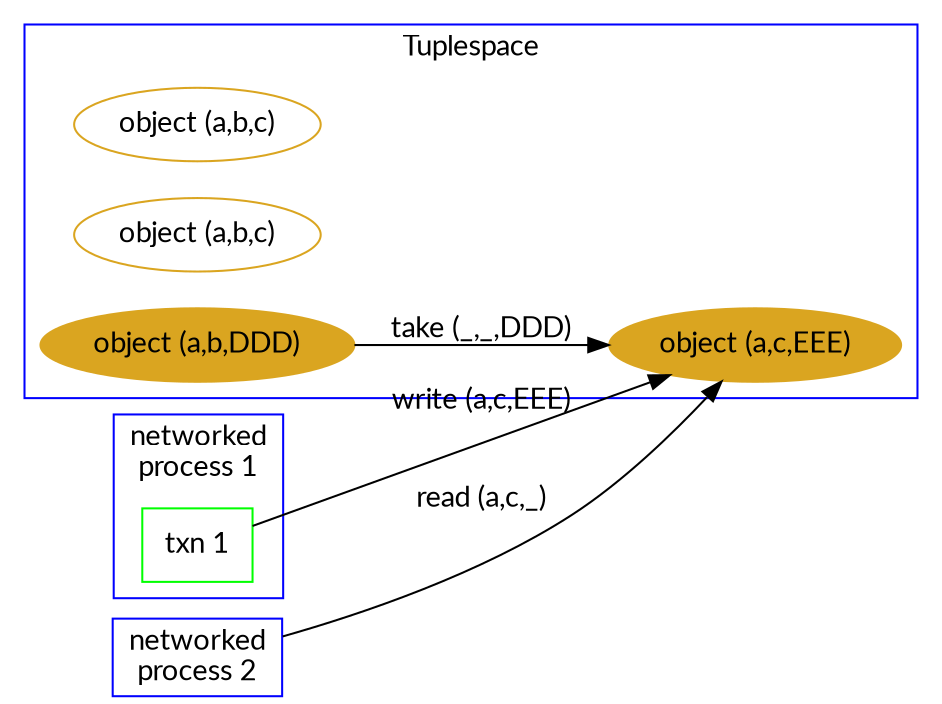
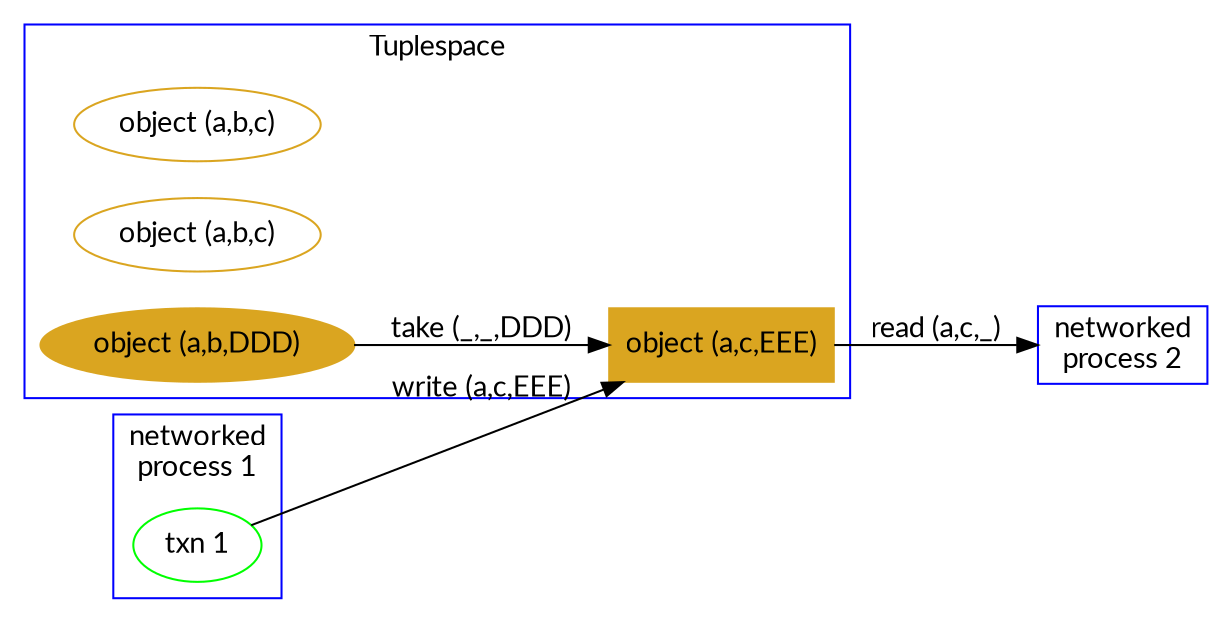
node "object (a,c,EEE)": shape ellipse -> box
node "txn 1": shape box -> ellipse
edge "networked process 2" -> "object (a,c,EEE)": reversed
